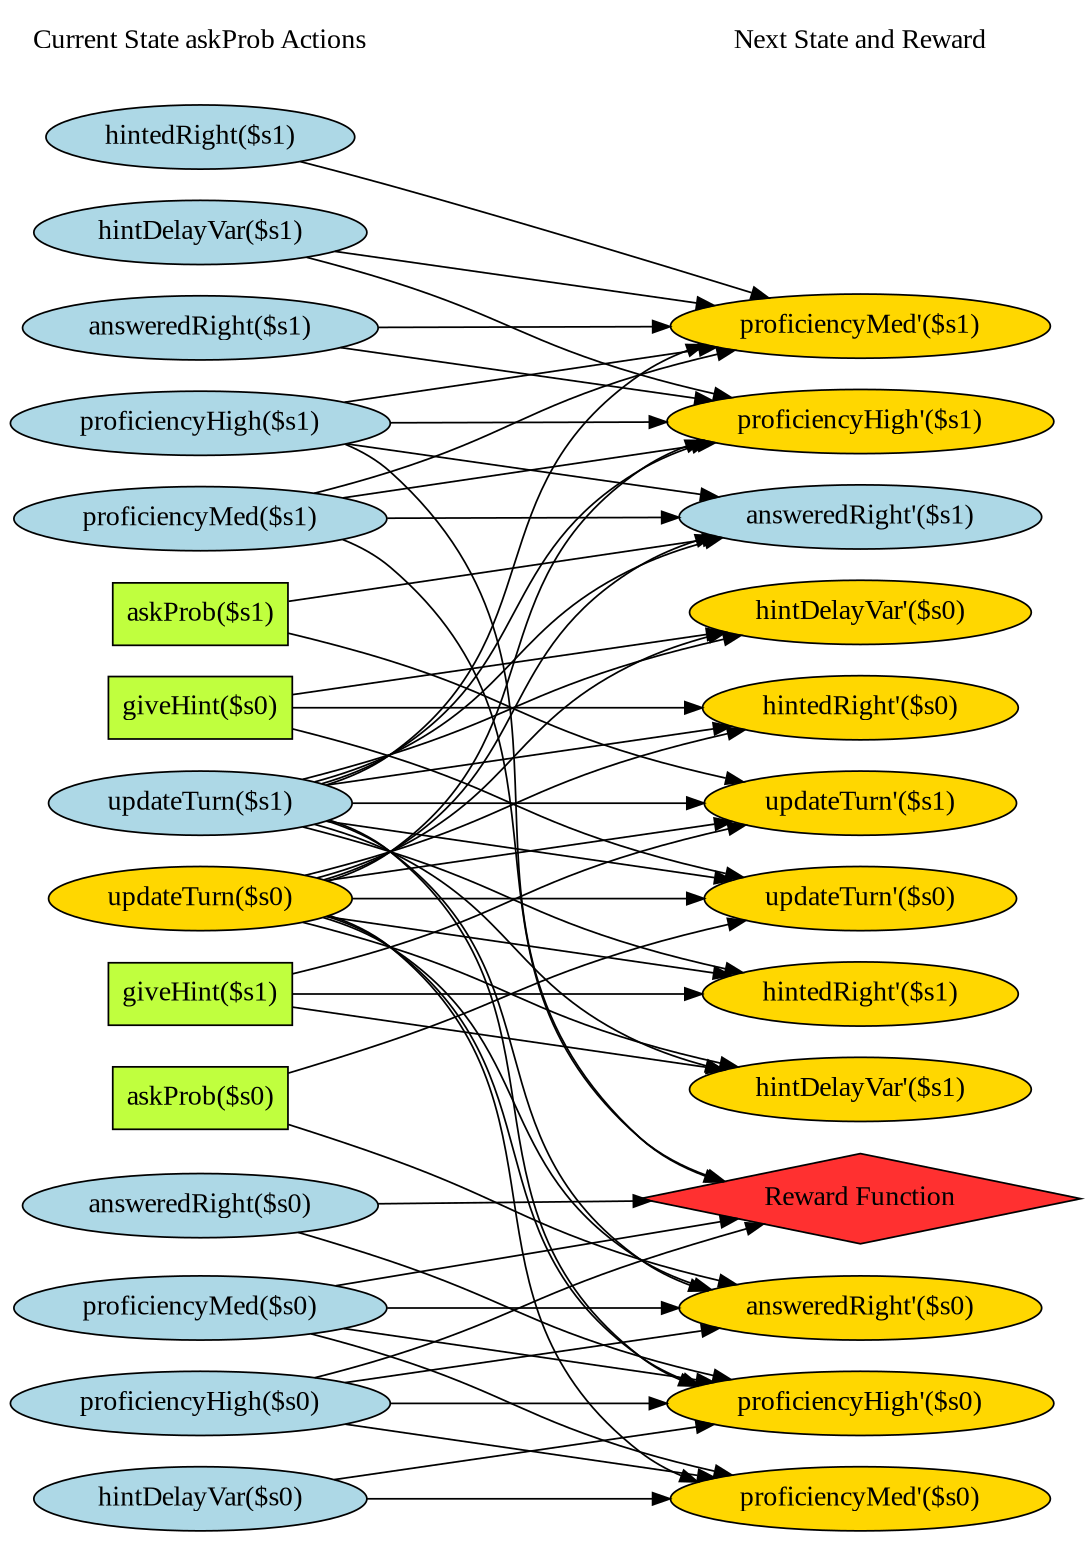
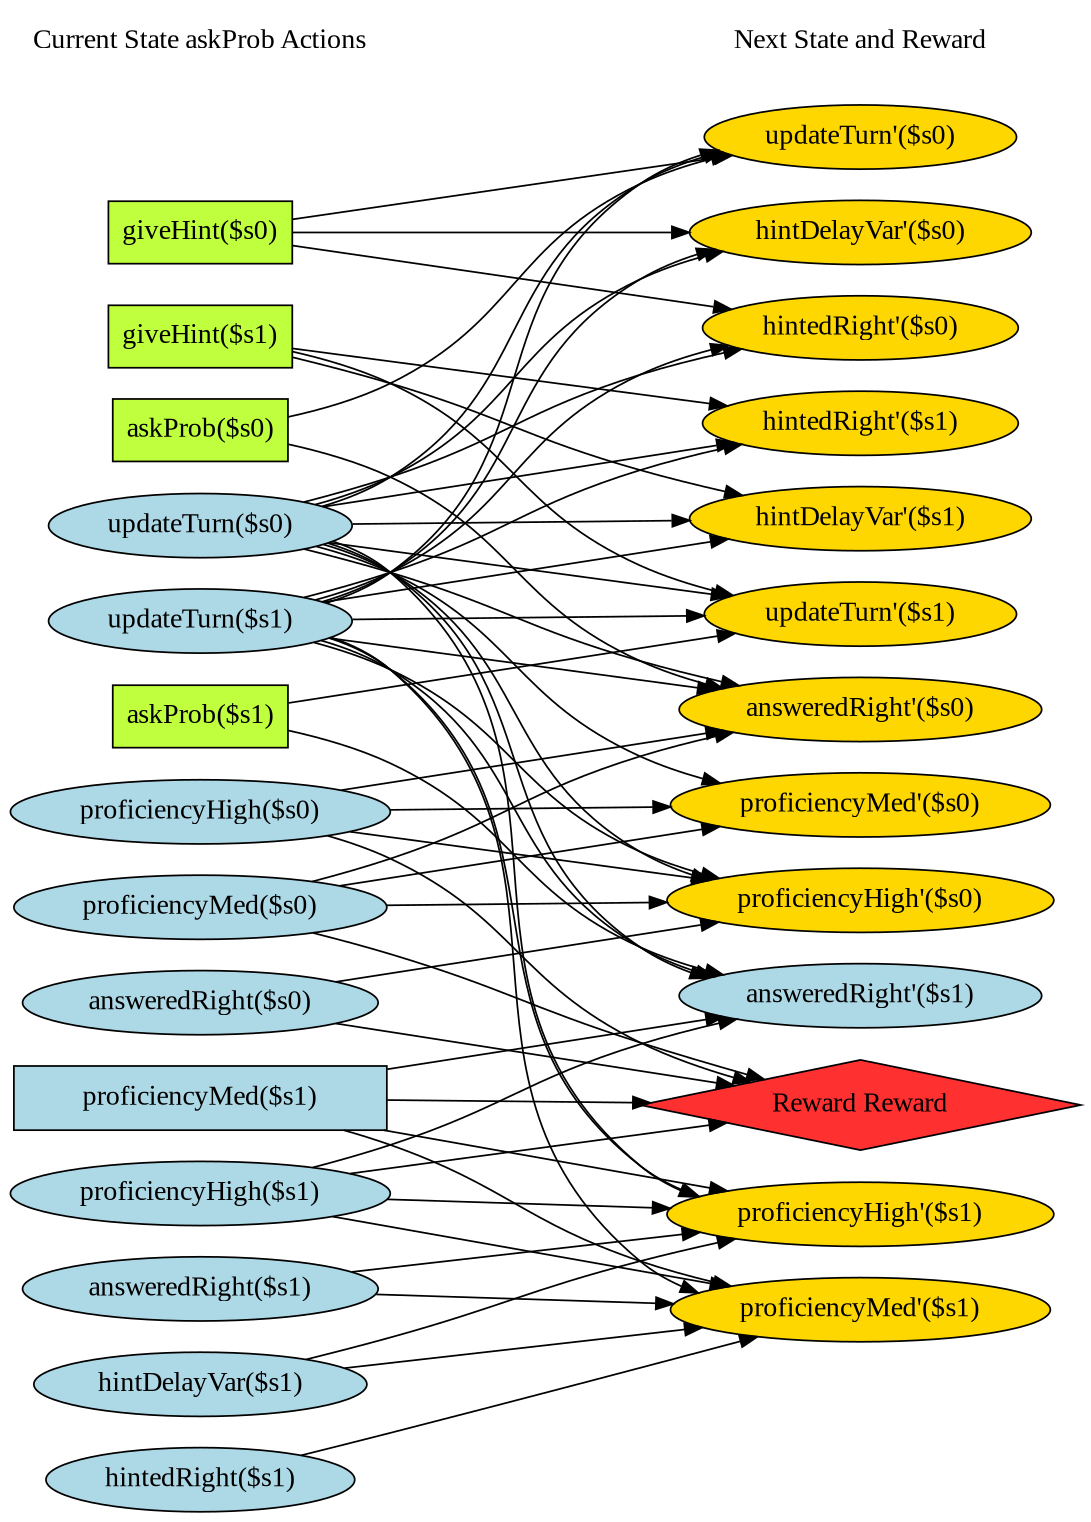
node "proficiencyMed($s1)": shape ellipse -> box
node "updateTurn($s0)": fillcolor gold1 -> lightblue
node "Reward Function": label "Reward Function" -> "Reward Reward"
node "hintDelayVar($s0)": removed
